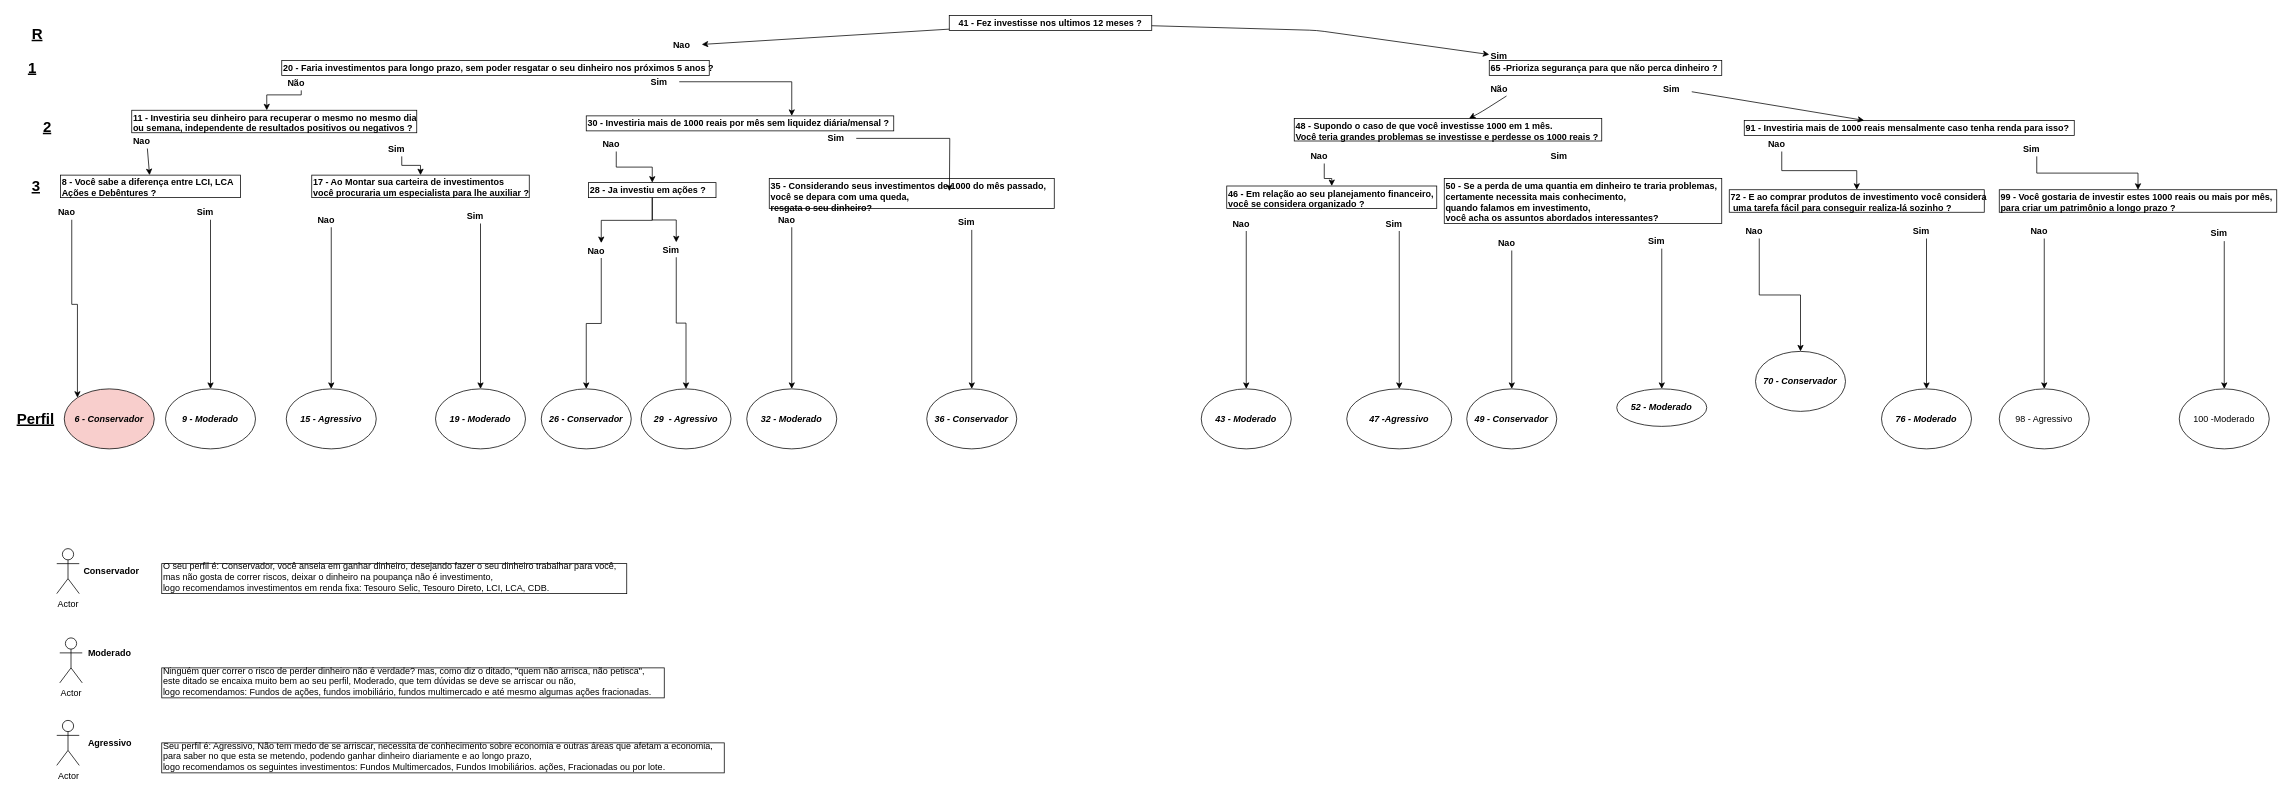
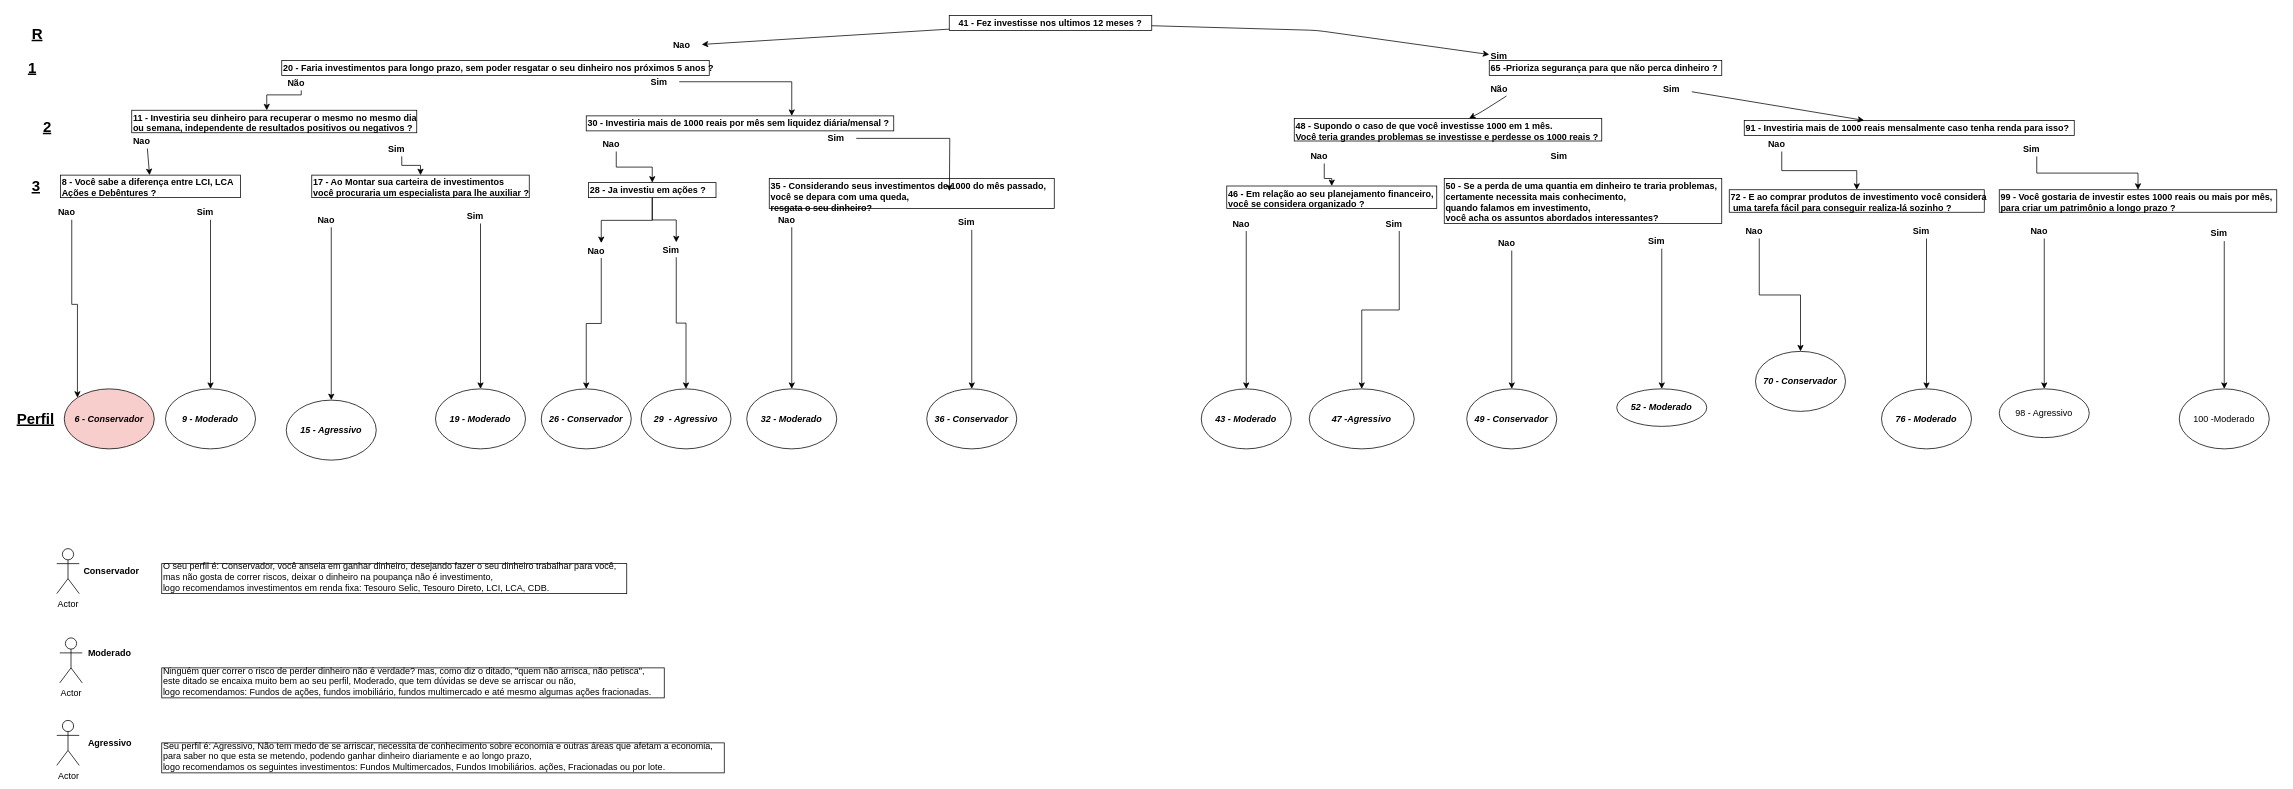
node "15 - Agressivo": moved (331, 419) -> (331, 430)
node "47 -Agressivo": moved (1399, 419) -> (1362, 419)
node "98 - Agressivo": size 90x60 -> 90x49
